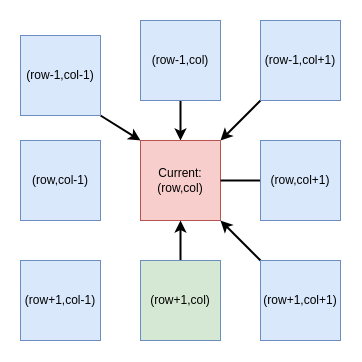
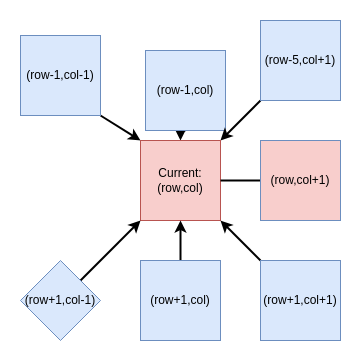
node "(row-1,col)": moved (181, 61) -> (186, 91)
node "(row-1,col+1)": label "(row-1,col+1)" -> "(row-5,col+1)"
node "(row,col-1)": removed
node "(row,col+1)": fillcolor #dae8fc -> #f8cecc
edge "(row+1,col-1)" -> "Current: (row,col)": added
node "(row+1,col-1)": shape rectangle -> diamond
node "(row+1,col)": fillcolor #d5e8d4 -> #dae8fc
